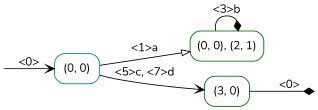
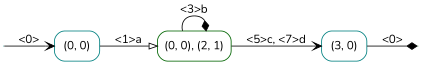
edge "(0, 0)" -> "(3, 0)": now "(0, 0), (2, 1)" -> "(3, 0)"
node "(3, 0)": color darkgreen -> teal
